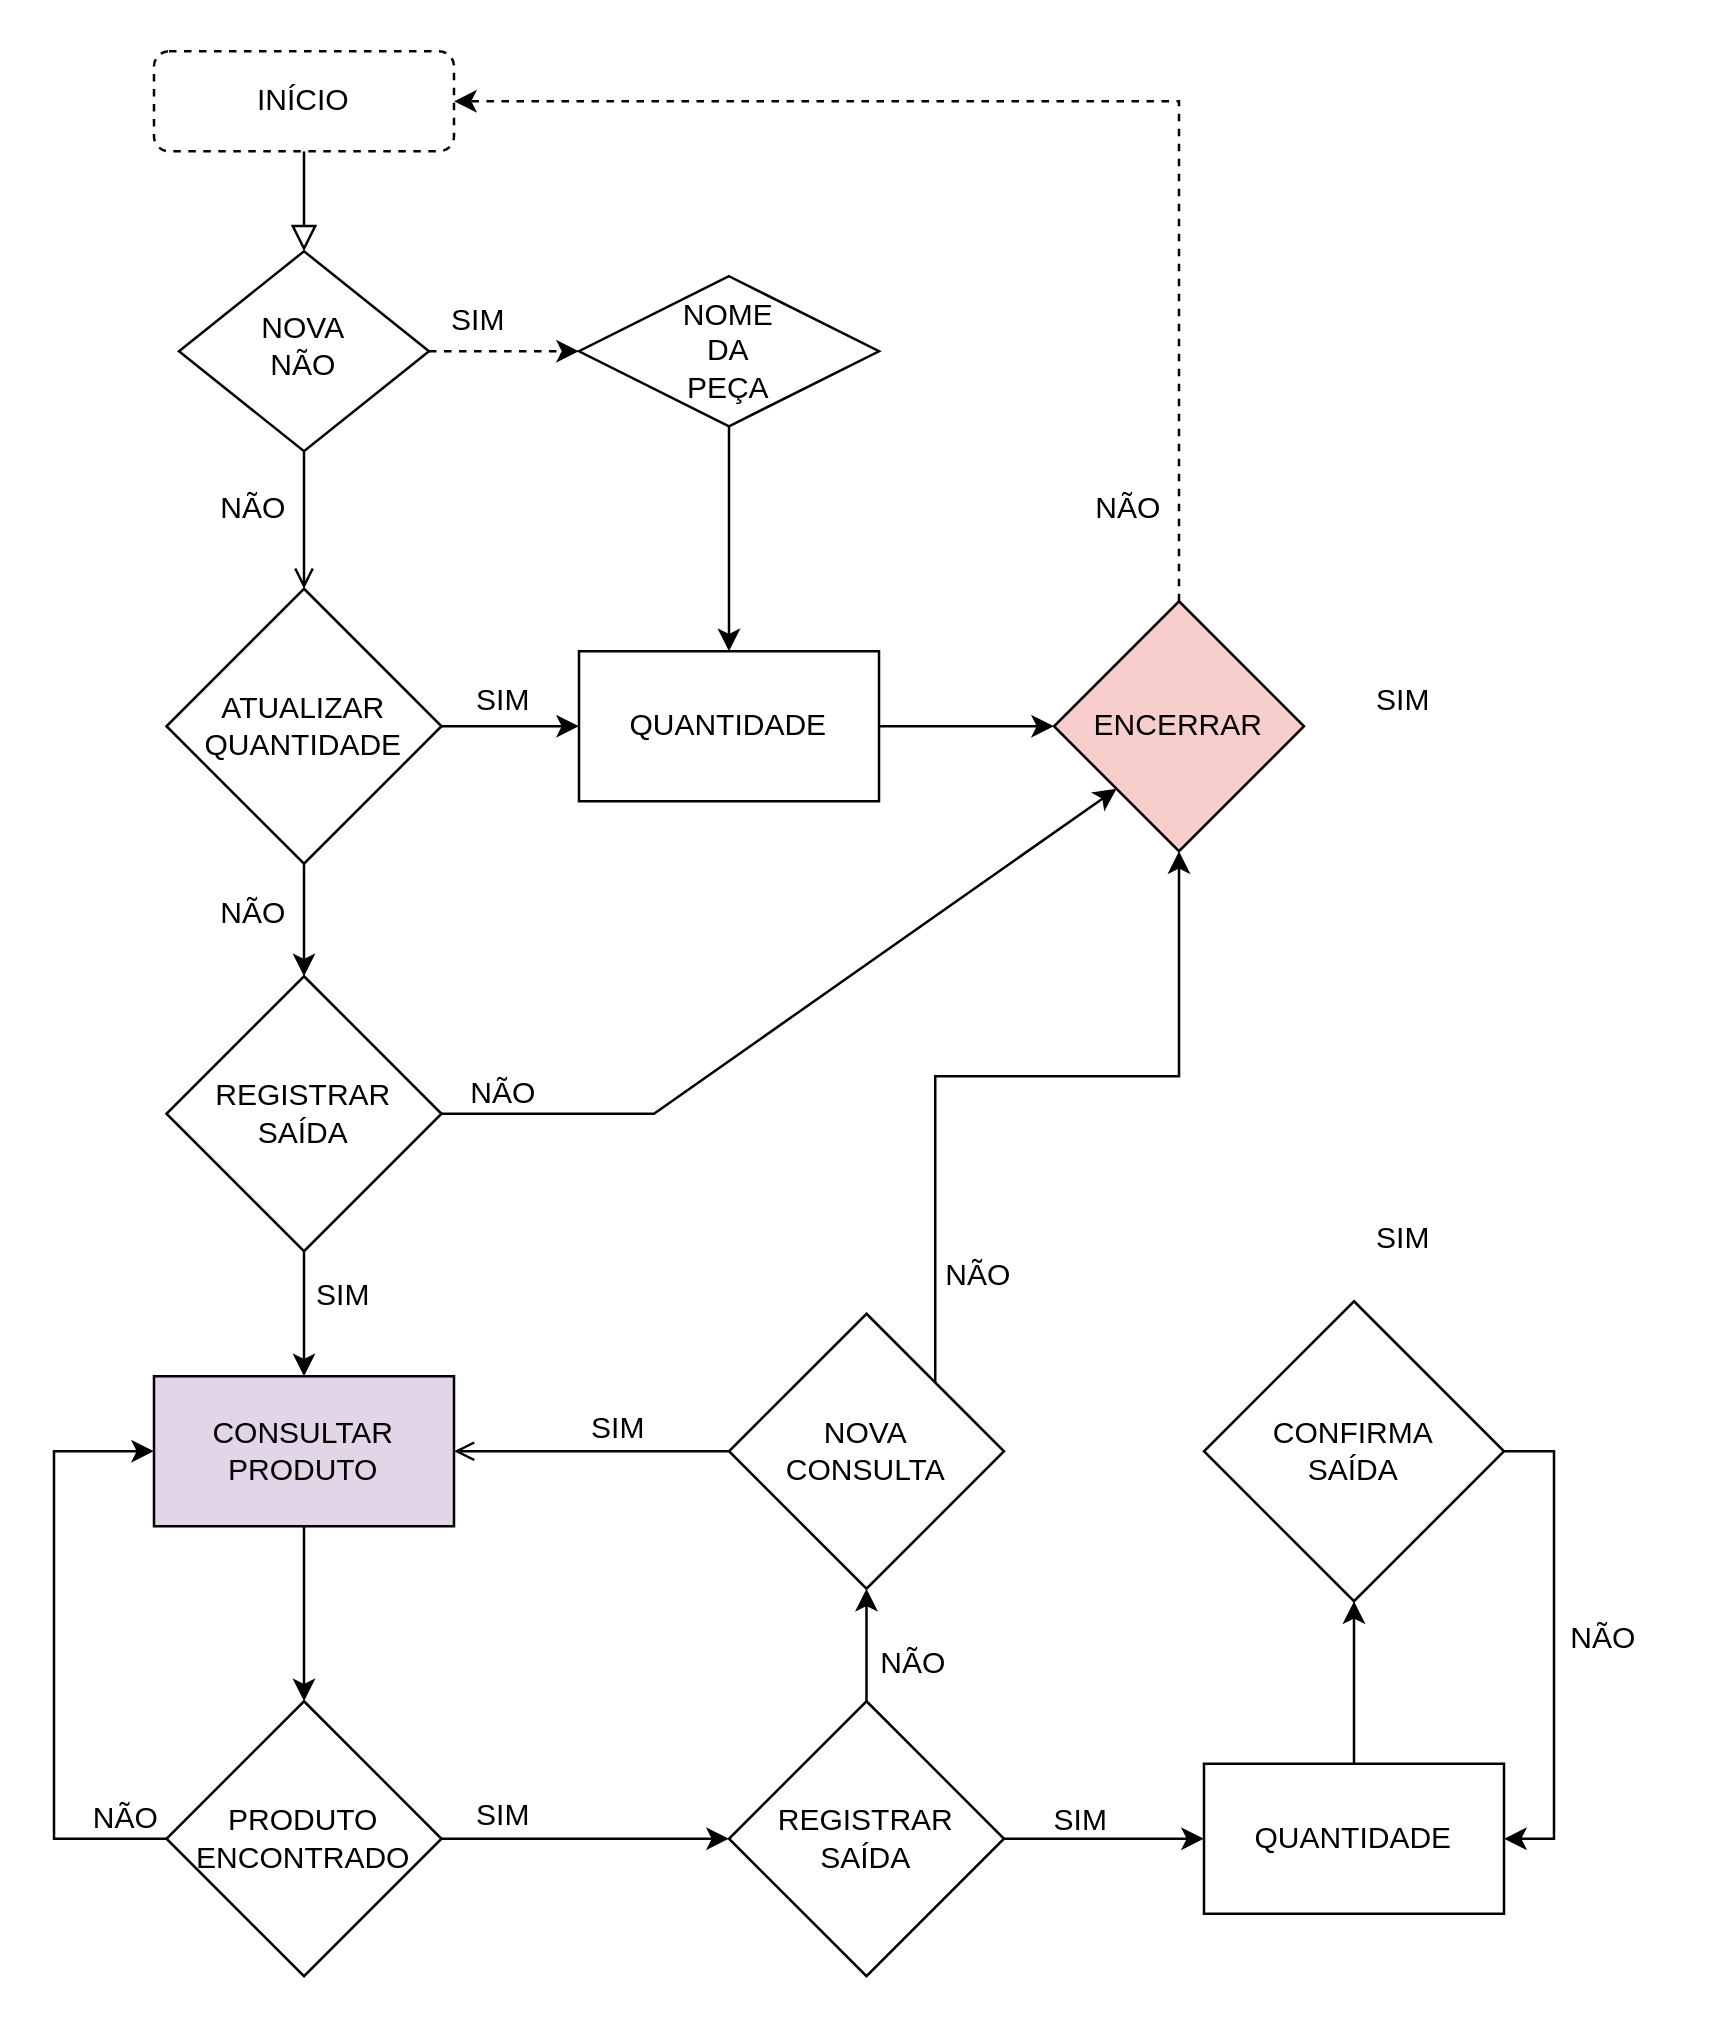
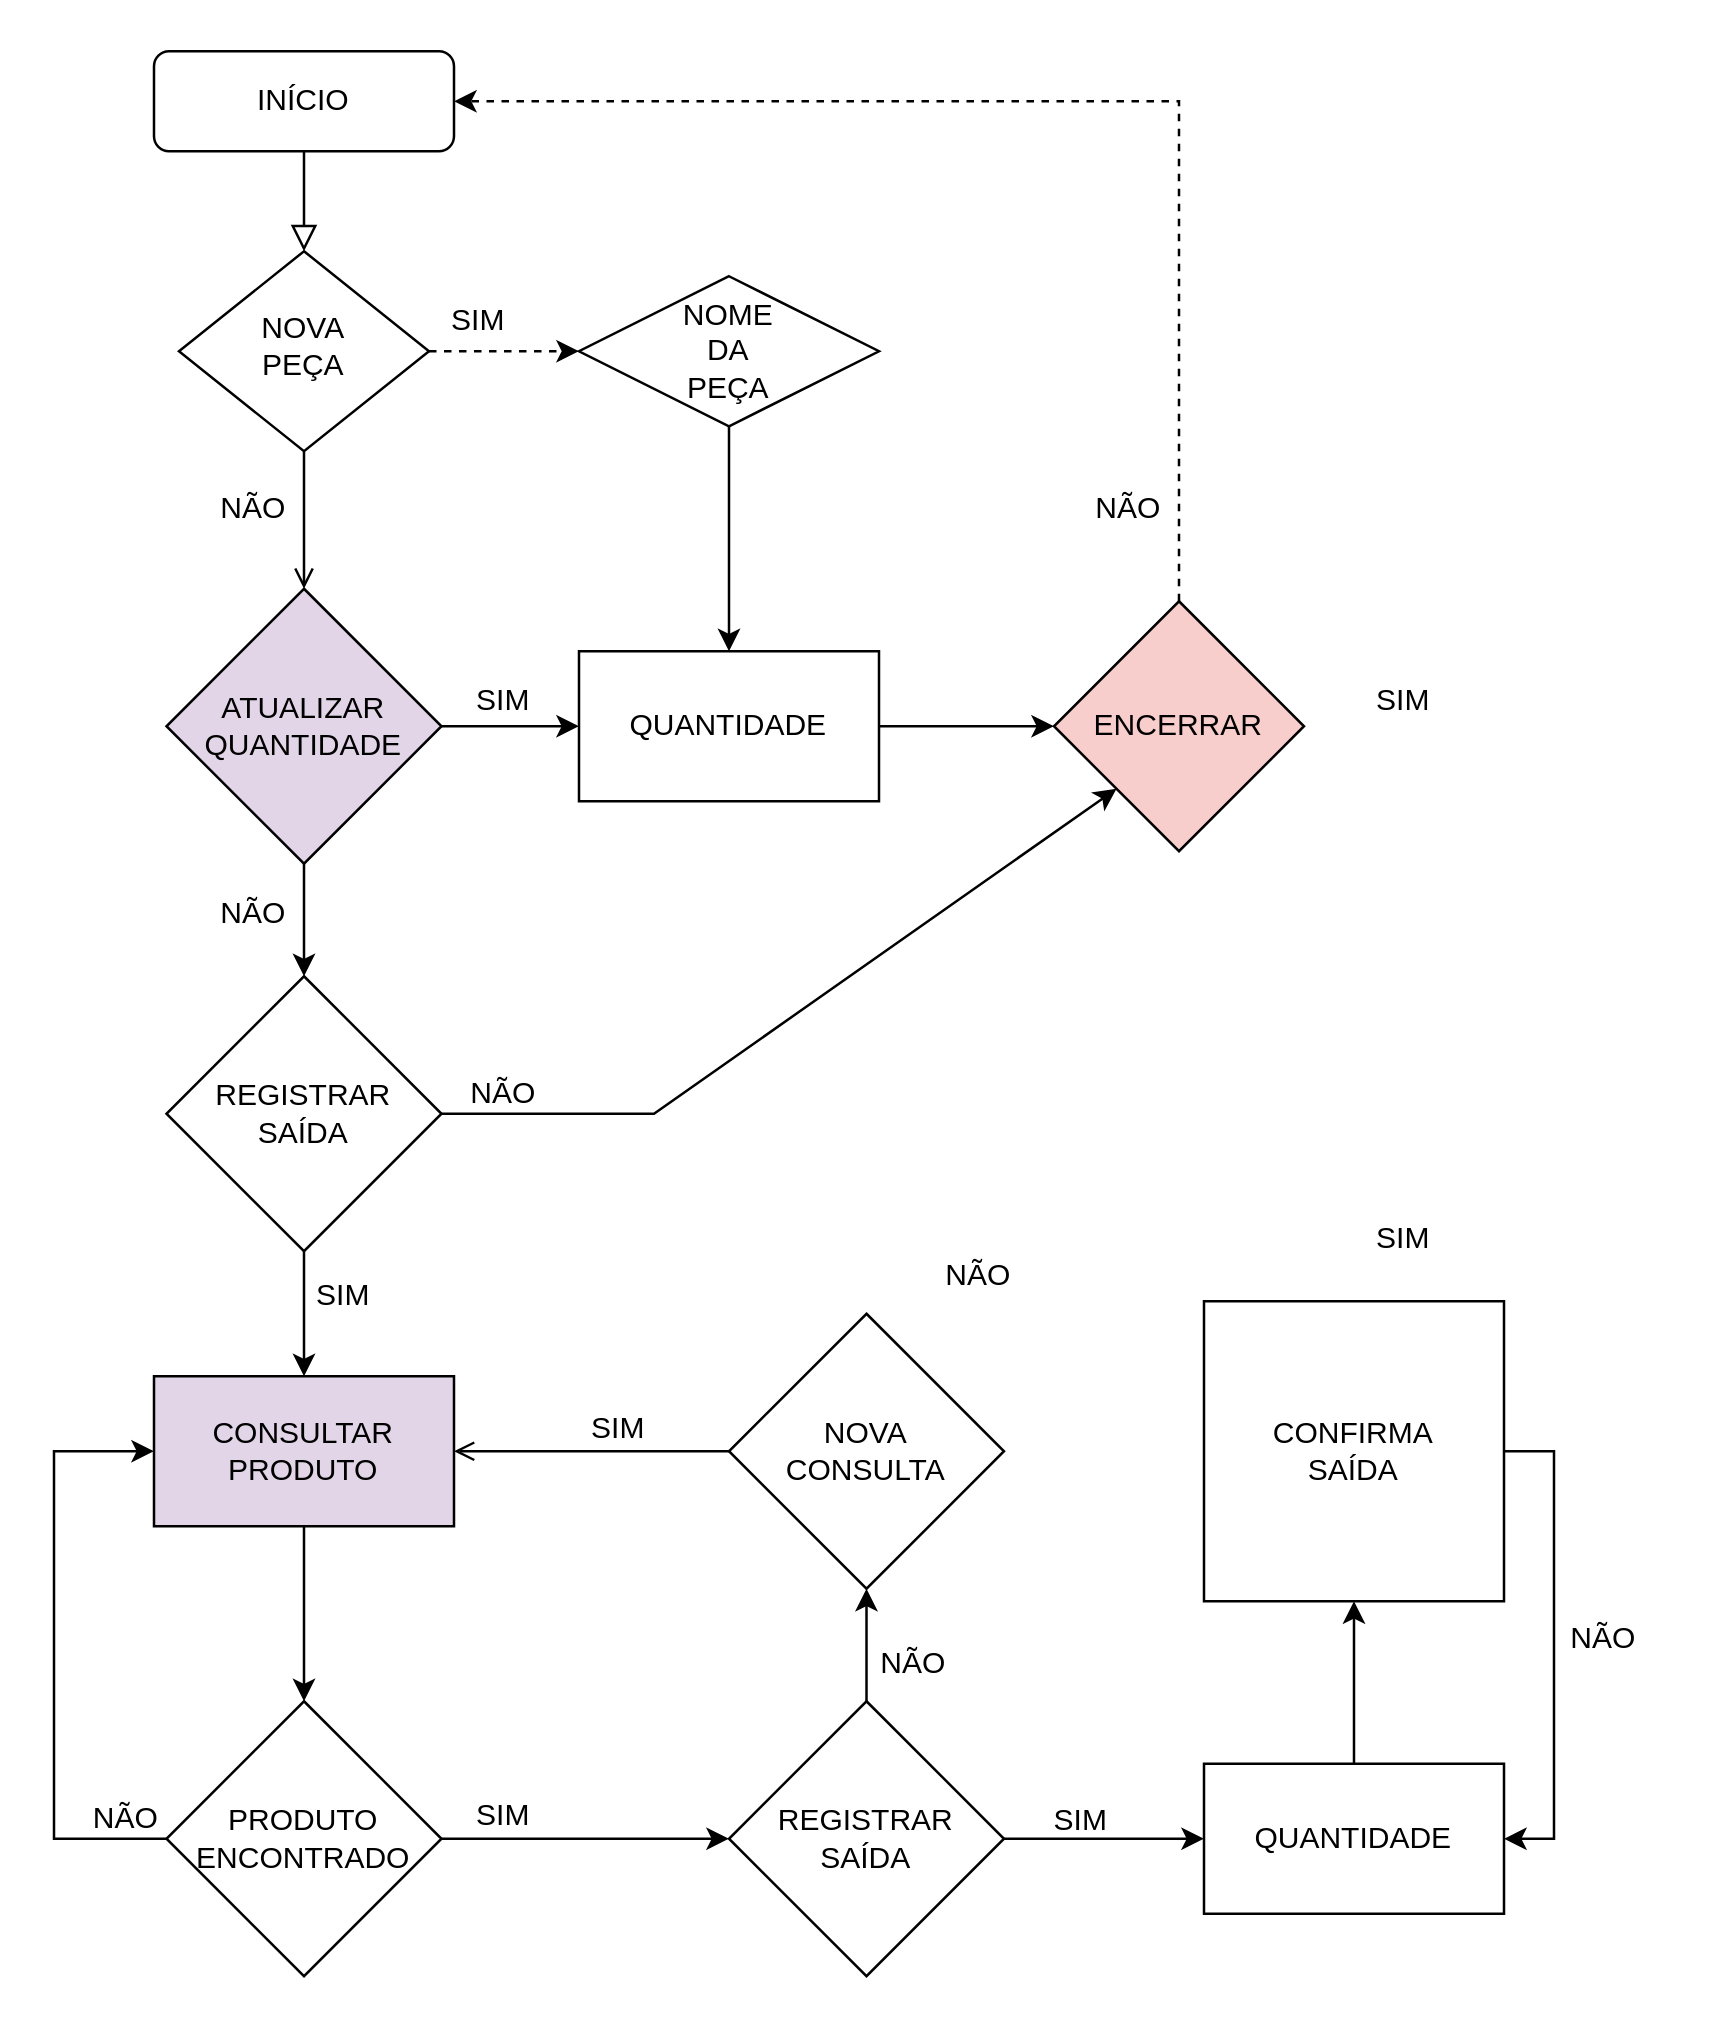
node "INÍCIO": style dashed -> solid
node "NOVA NÃO": label "NOVA NÃO" -> "NOVA PEÇA"
node "ATUALIZAR QUANTIDADE": fillcolor #ffffff -> #e1d5e7
edge "NOVA CONSULTA" -> "ENCERRAR": removed
node "CONFIRMA SAÍDA": shape diamond -> rectangle
